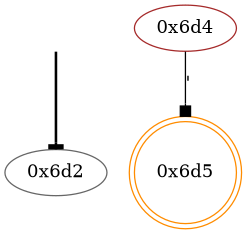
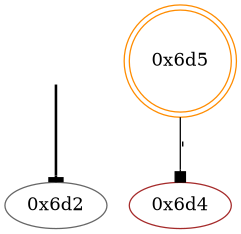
edge "0x6d4" -> "0x6d5": reversed
